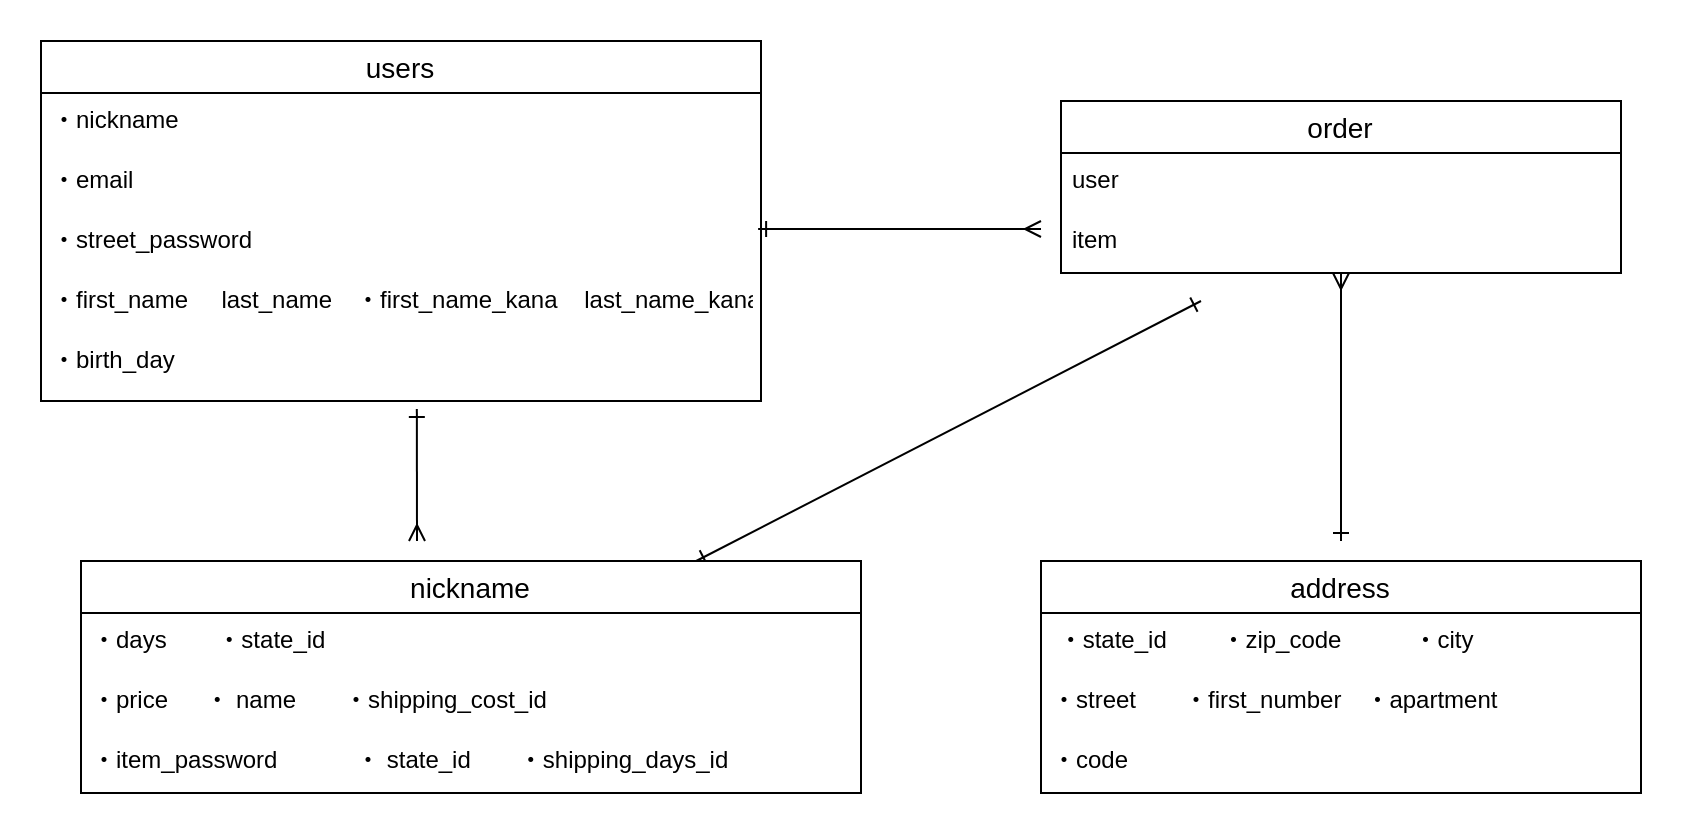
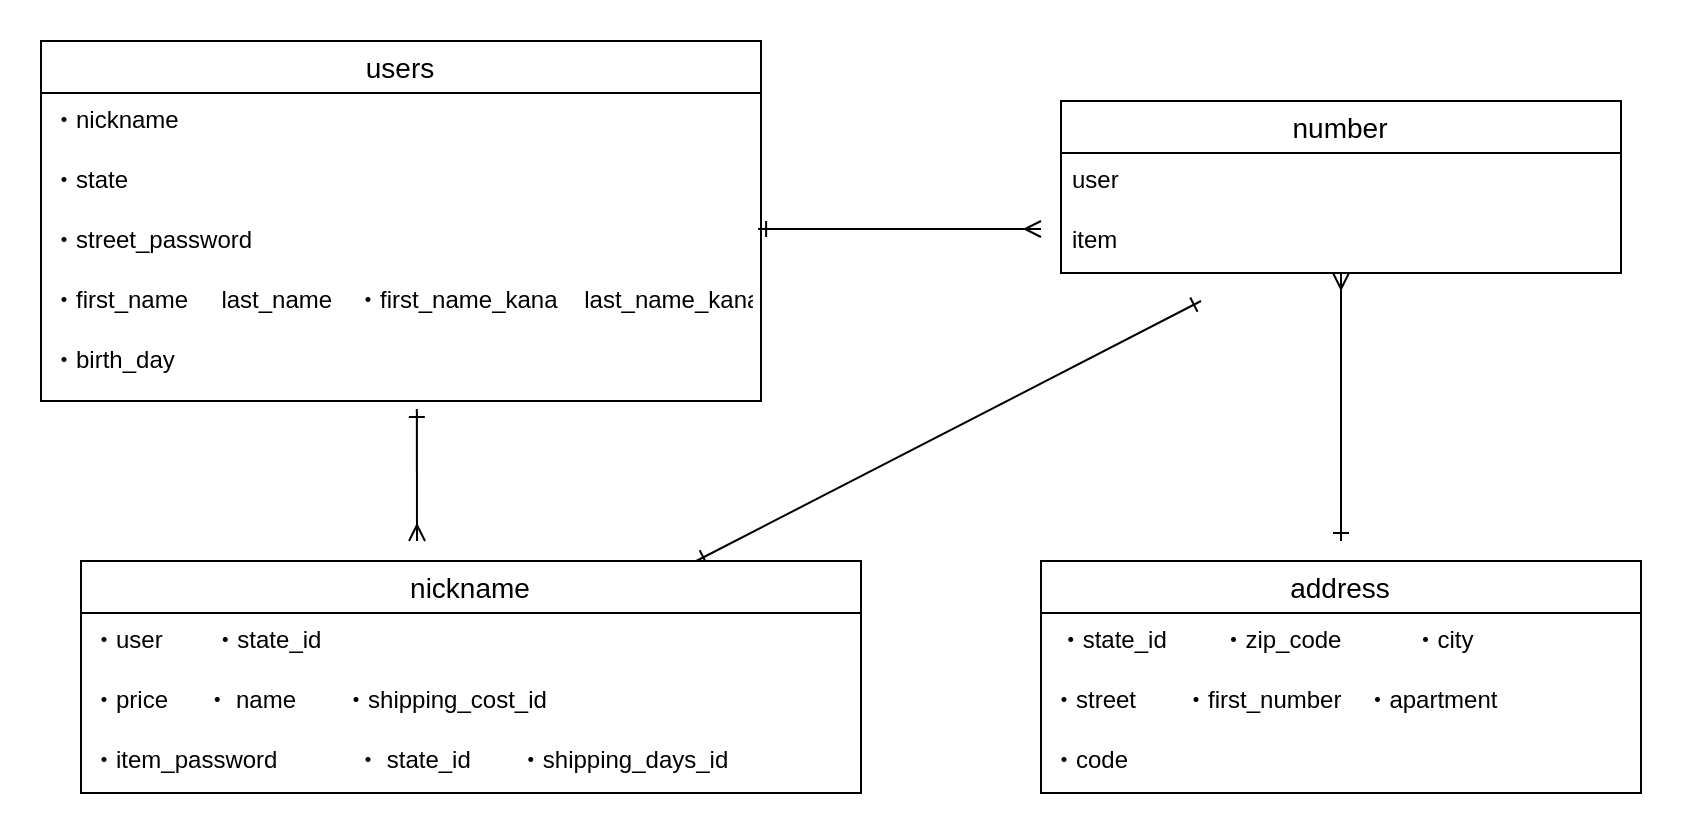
node "order": label "order" -> "number"
node "・email": label "・email" -> "・state"
node "・days ・state_id": label "・days ・state_id" -> "・user ・state_id"
